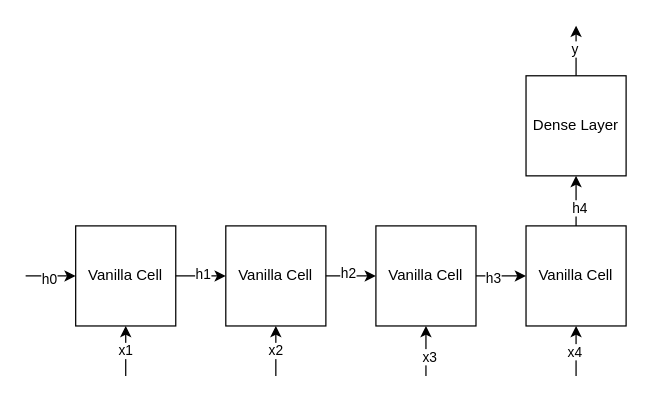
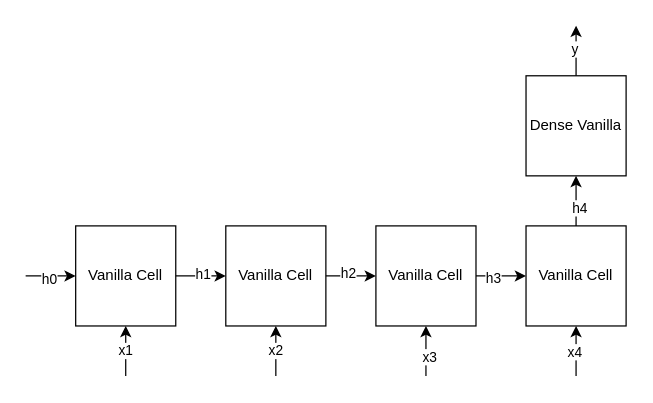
node "Dense Layer": label "Dense Layer" -> "Dense Vanilla"
